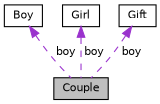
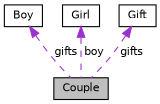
edge "Couple" -> "Boy": label " boy" -> " gifts"
edge "Couple" -> "Gift": label " boy" -> " gifts"
